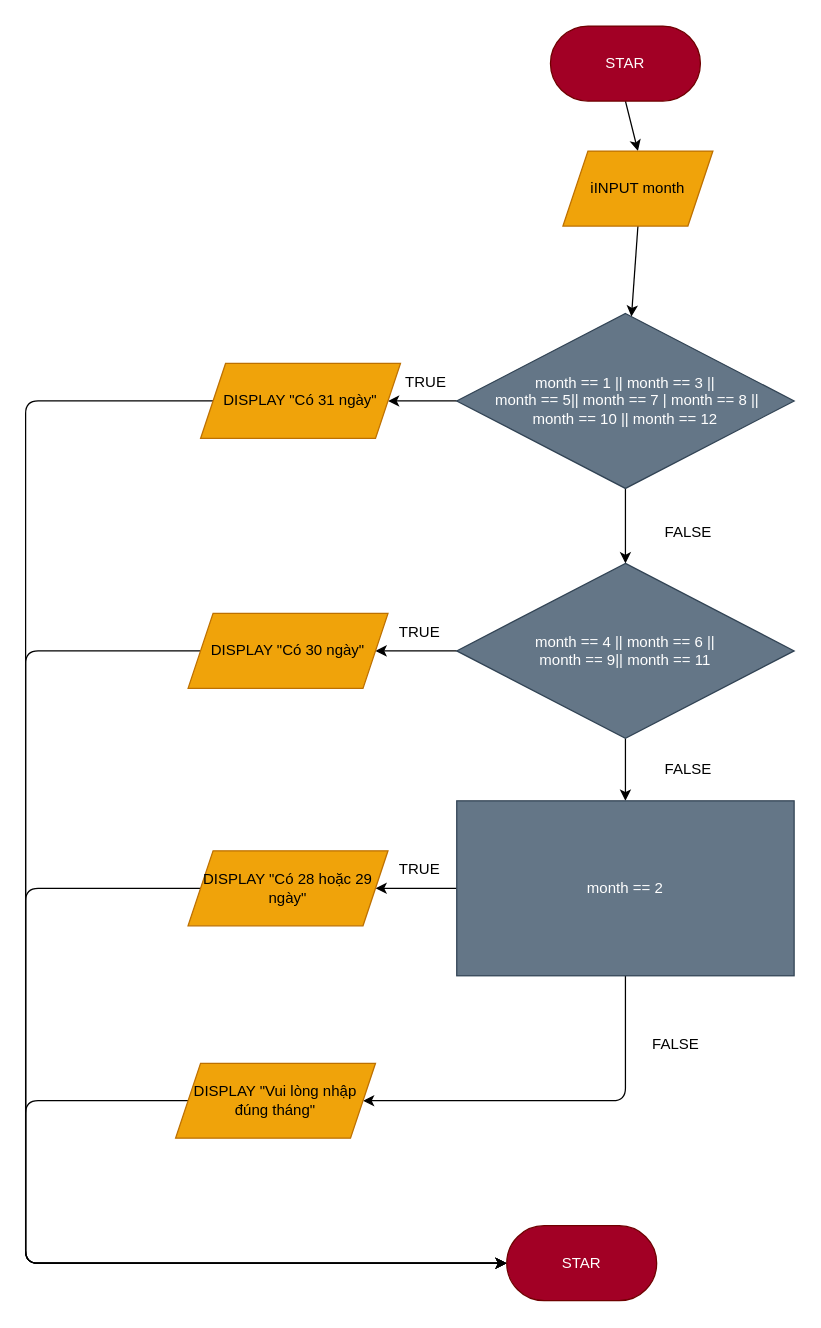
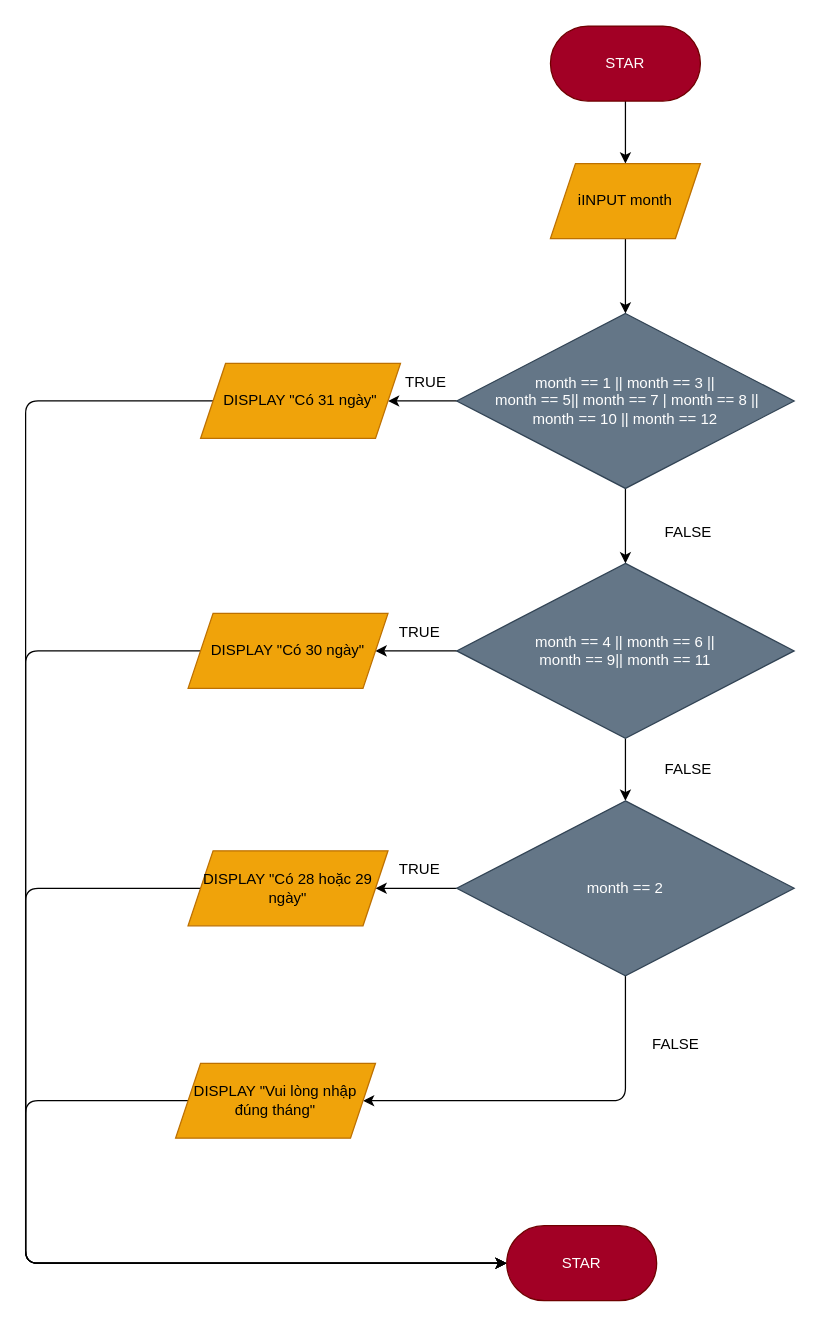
node "iINPUT month": moved (638, 188) -> (626, 201)
node "month == 2": shape rectangle -> diamond
